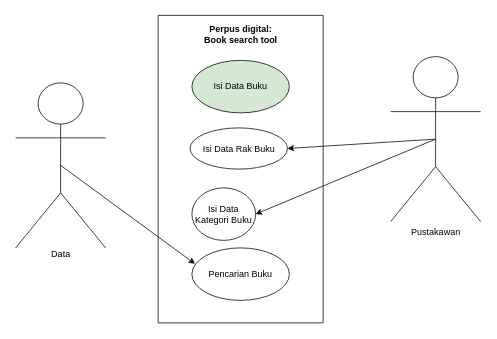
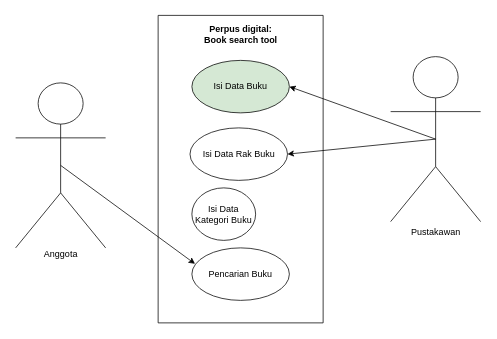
edge "Pustakawan" -> "Isi Data Buku": added
node "Isi Data Rak Buku": size 98x41 -> 98x53
edge "Pustakawan" -> "Isi Data Kategori Buku": removed
node "Data": label "Data" -> "Anggota"
